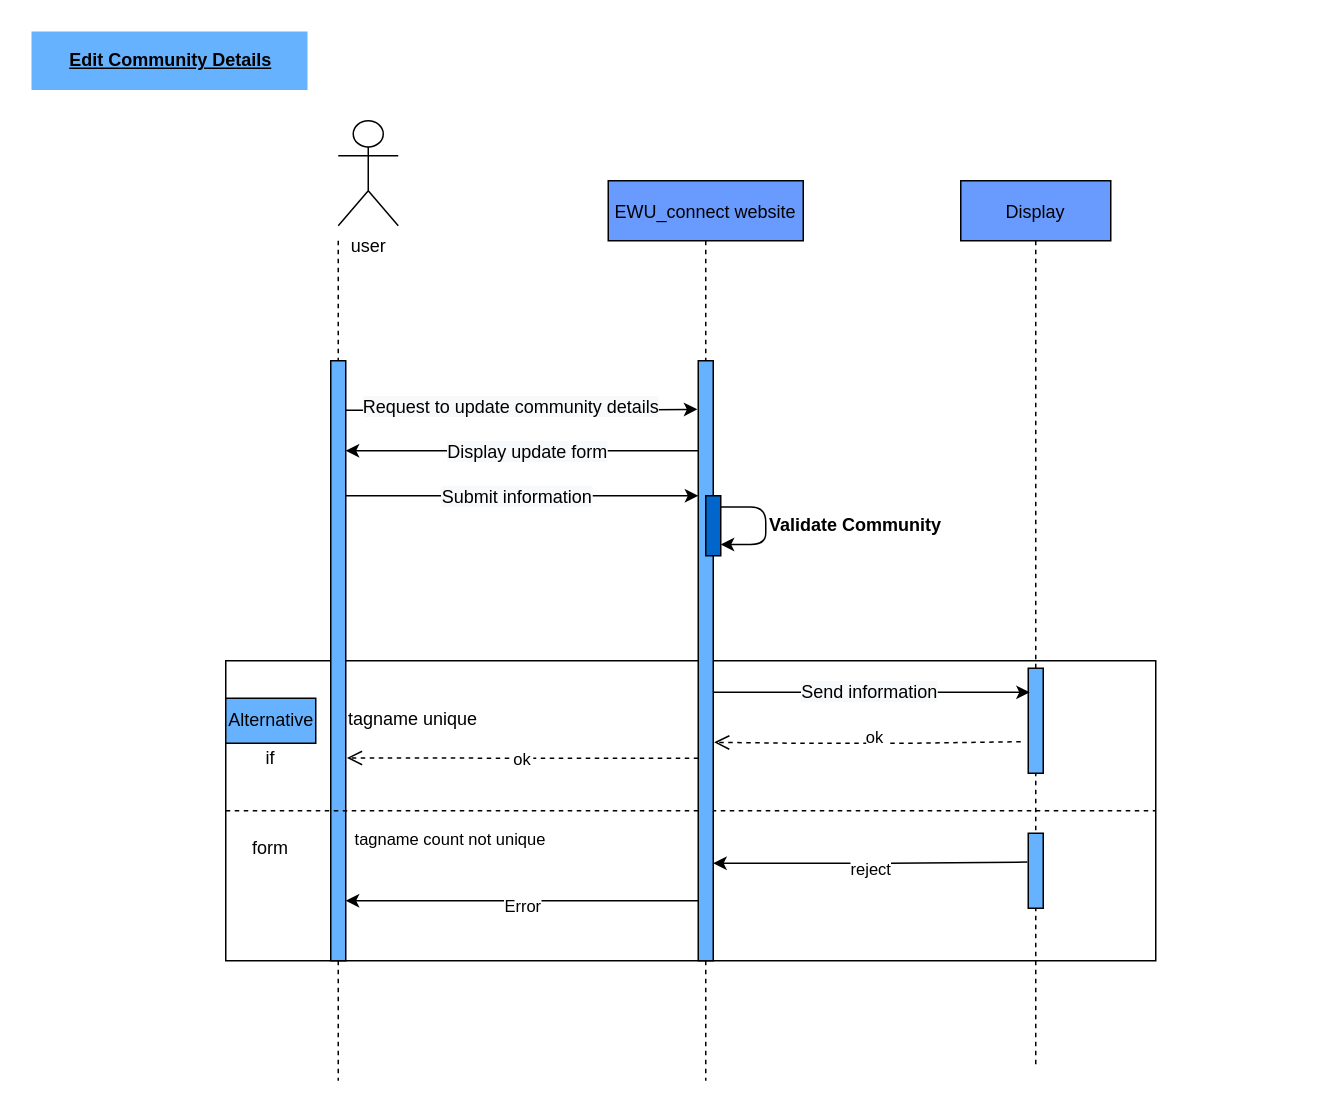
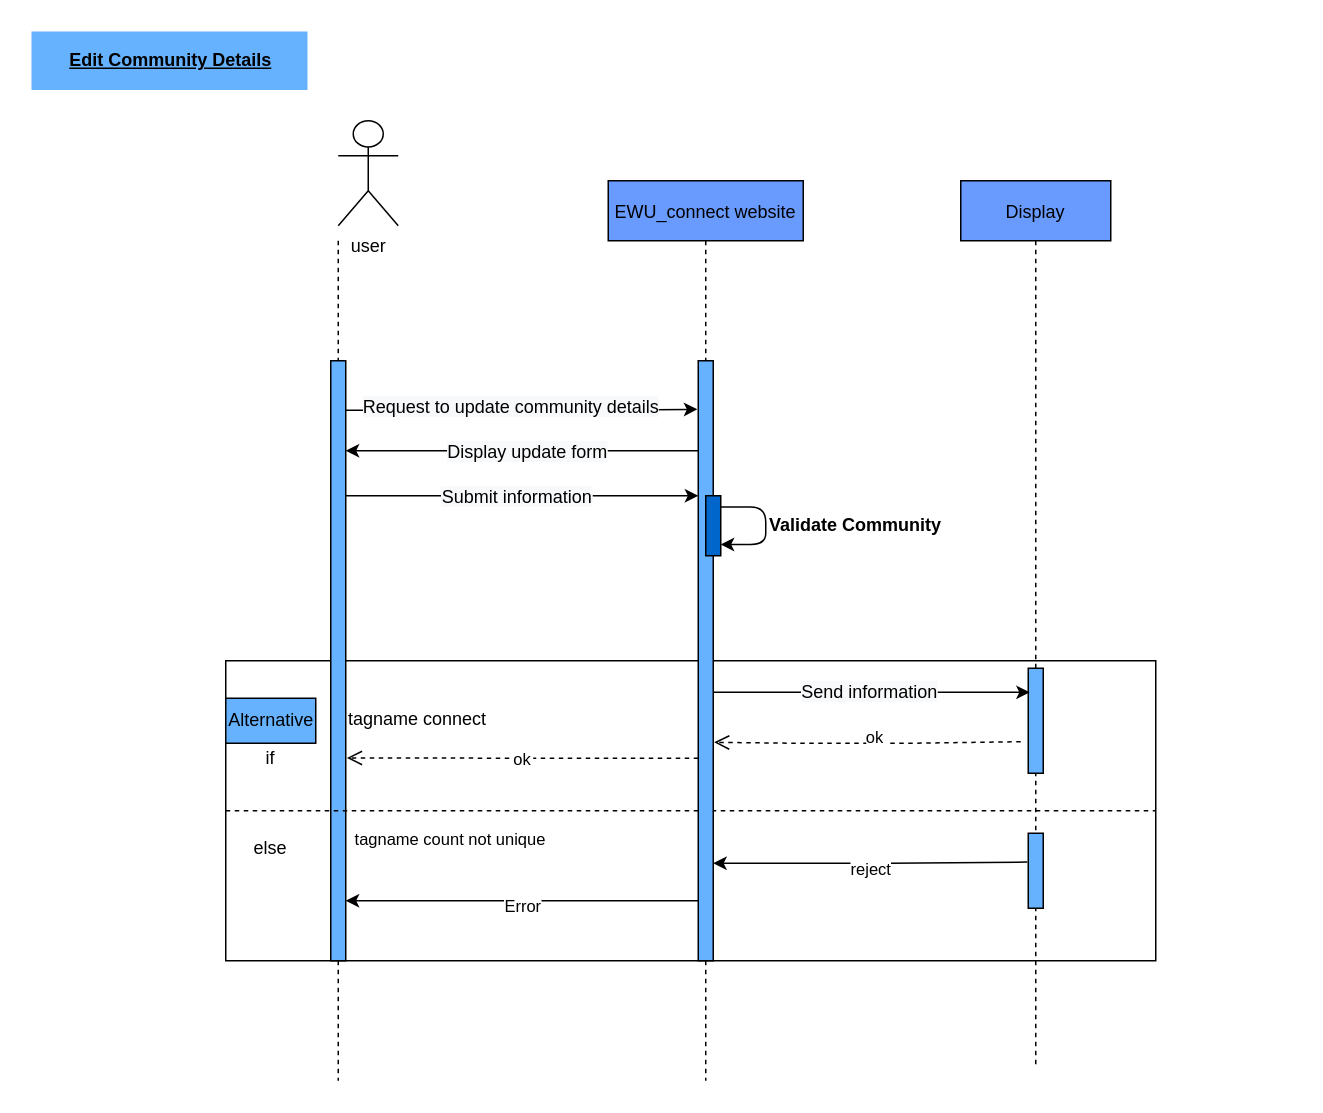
node "tagname unique": label "tagname unique" -> "tagname connect"
node "form": label "form" -> "else"
